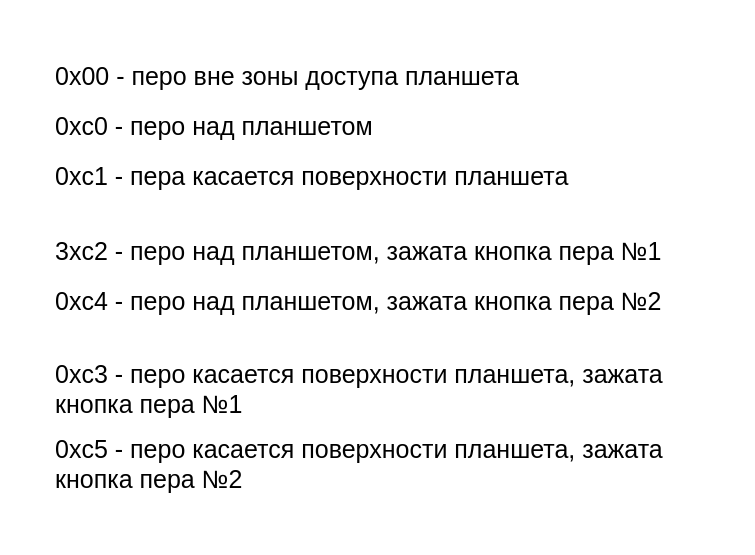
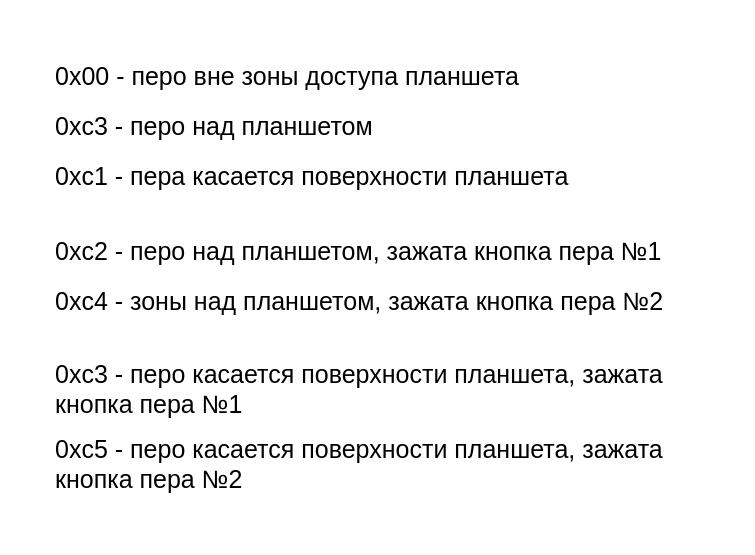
node "0xс0 - перо над планшетом": label "0xс0 - перо над планшетом" -> "0xс3 - перо над планшетом"
node "3xс2 - перо над планшетом, зажата кнопка пера №1": label "3xс2 - перо над планшетом, зажата кнопка пера №1" -> "0xс2 - перо над планшетом, зажата кнопка пера №1"
node "0xс4 - перо над планшетом, зажата кнопка пера №2": label "0xс4 - перо над планшетом, зажата кнопка пера №2" -> "0xс4 - зоны над планшетом, зажата кнопка пера №2"
